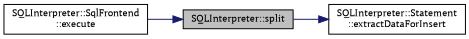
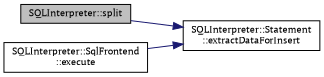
edge "SQLInterpreter::SqlFrontend ::execute" -> "SQLInterpreter::split": now "SQLInterpreter::SqlFrontend ::execute" -> "SQLInterpreter::Statement ::extractDataForInsert"
